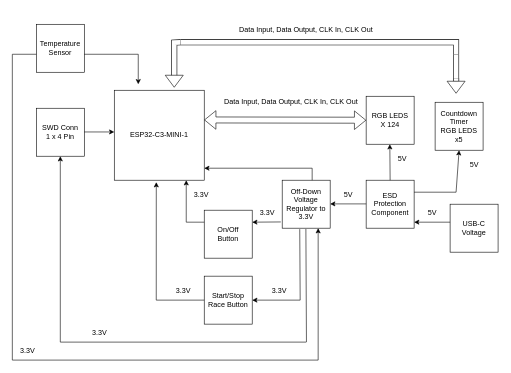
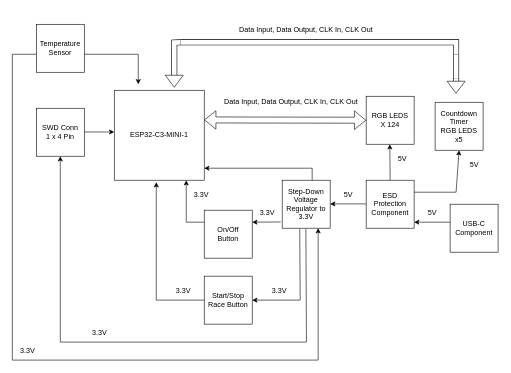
node "Off-Down Voltage Regulator to 3.3V": label "Off-Down Voltage Regulator to 3.3V" -> "Step-Down Voltage Regulator to 3.3V"
node "USB-C Voltage": label "USB-C Voltage" -> "USB-C Component"
